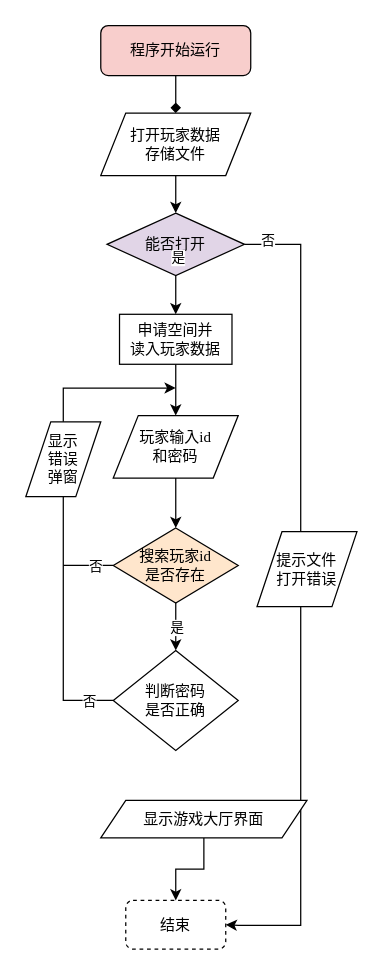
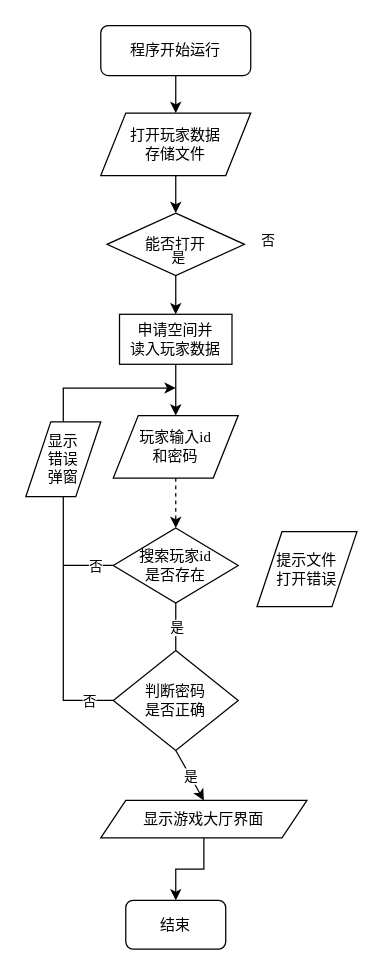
node "程序开始运行": fillcolor #f8cecc -> #ffffff
edge "程序开始运行" -> "打开玩家数据 存储文件": arrowhead diamond -> classic
node "能否打开": fillcolor #e1d5e7 -> #ffffff
edge "能否打开" -> "结束": removed
edge "玩家输入id 和密码" -> "搜索玩家id 是否存在": style solid -> dashed
node "搜索玩家id 是否存在": fillcolor #ffe6cc -> #ffffff
edge "搜索玩家id 是否存在" -> "判断密码 是否正确": arrowhead classic -> none
edge "判断密码 是否正确" -> "显示游戏大厅界面": added, label "是"
node "结束": style dashed -> solid
